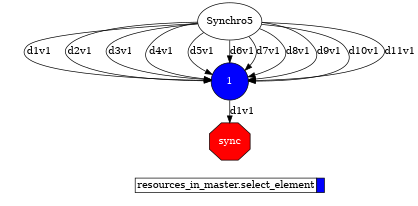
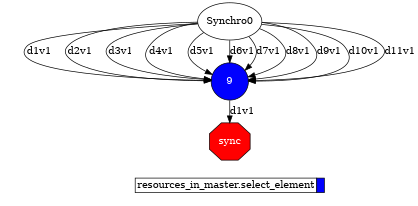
node "Synchro5": label "Synchro5" -> "Synchro0"
node "1": label "1" -> "9"
